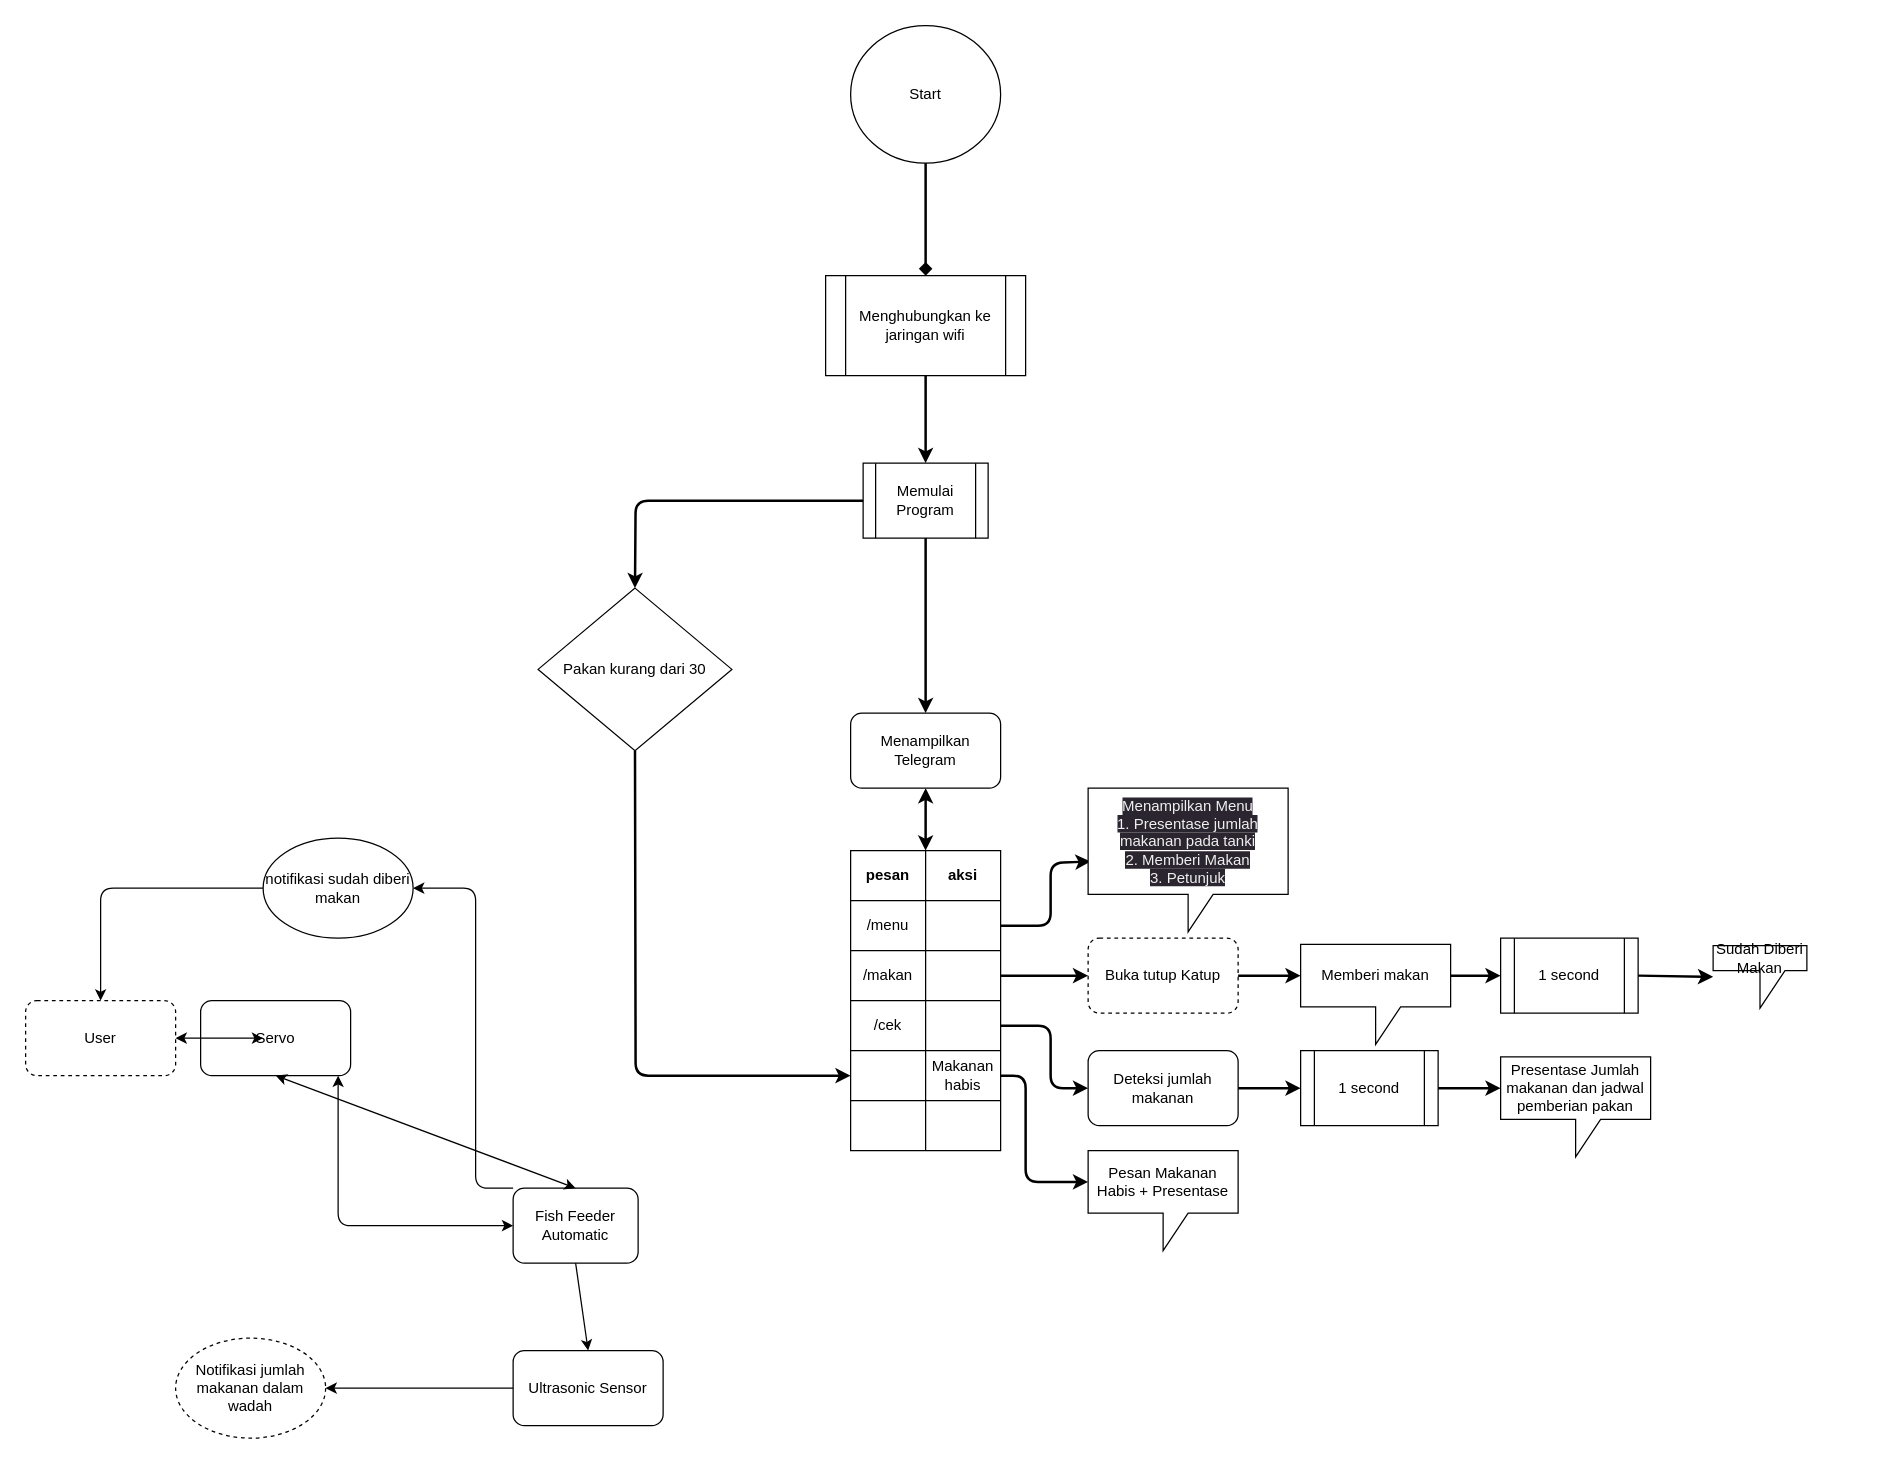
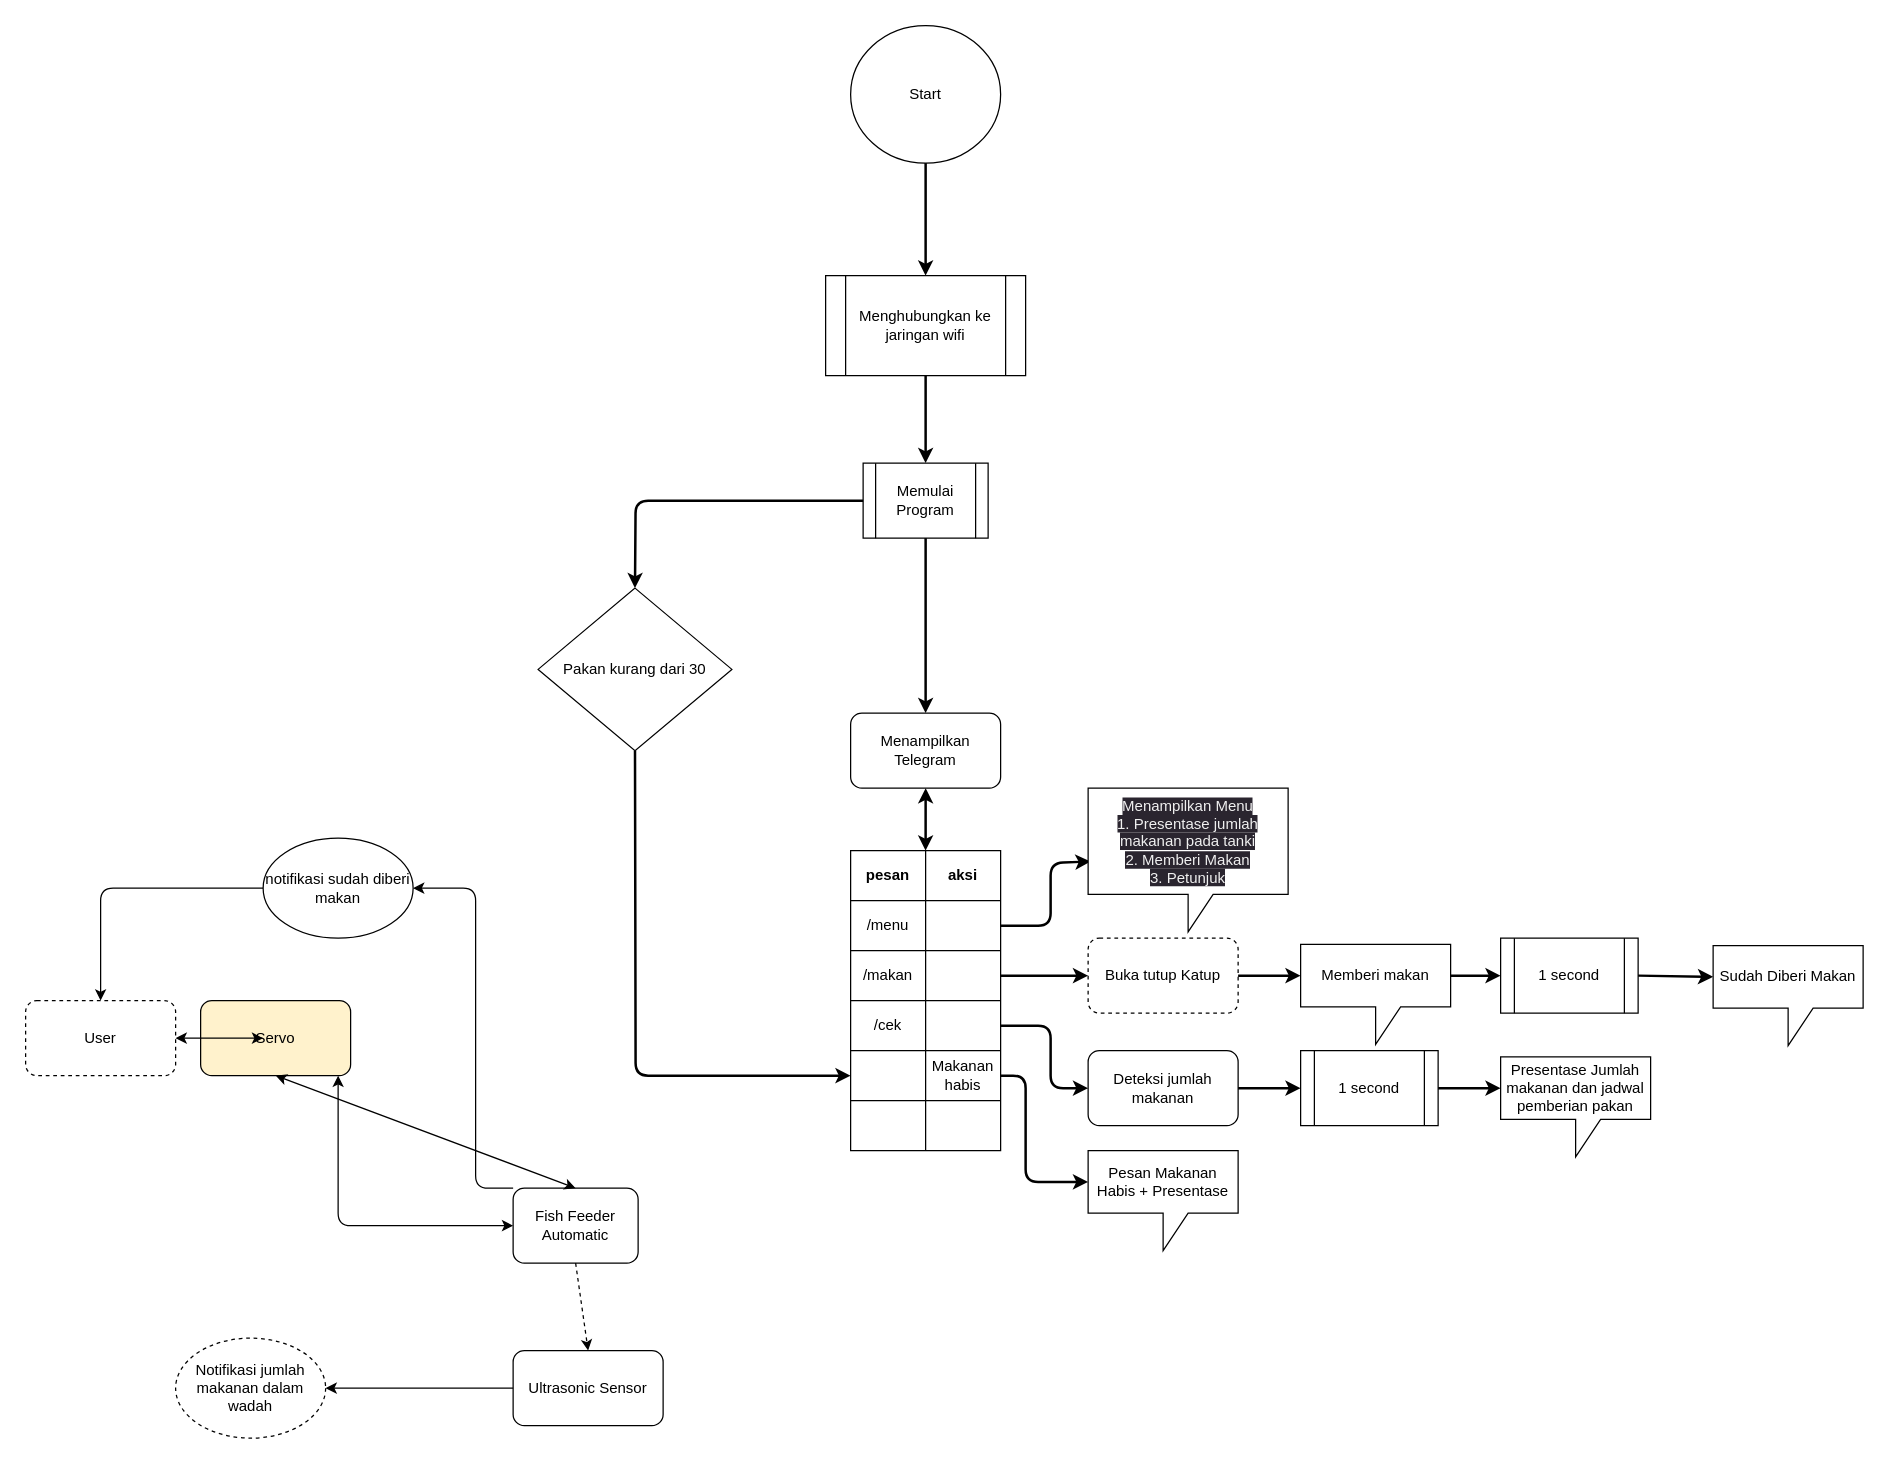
edge "Start" -> "Menghubungkan ke jaringan wifi": arrowhead diamond -> classic
node "Sudah Diberi Makan": size 94x63 -> 150x100
node "Servo": fillcolor #ffffff -> #fff2cc
edge "Fish Feeder Automatic" -> "Ultrasonic Sensor": style solid -> dashed
